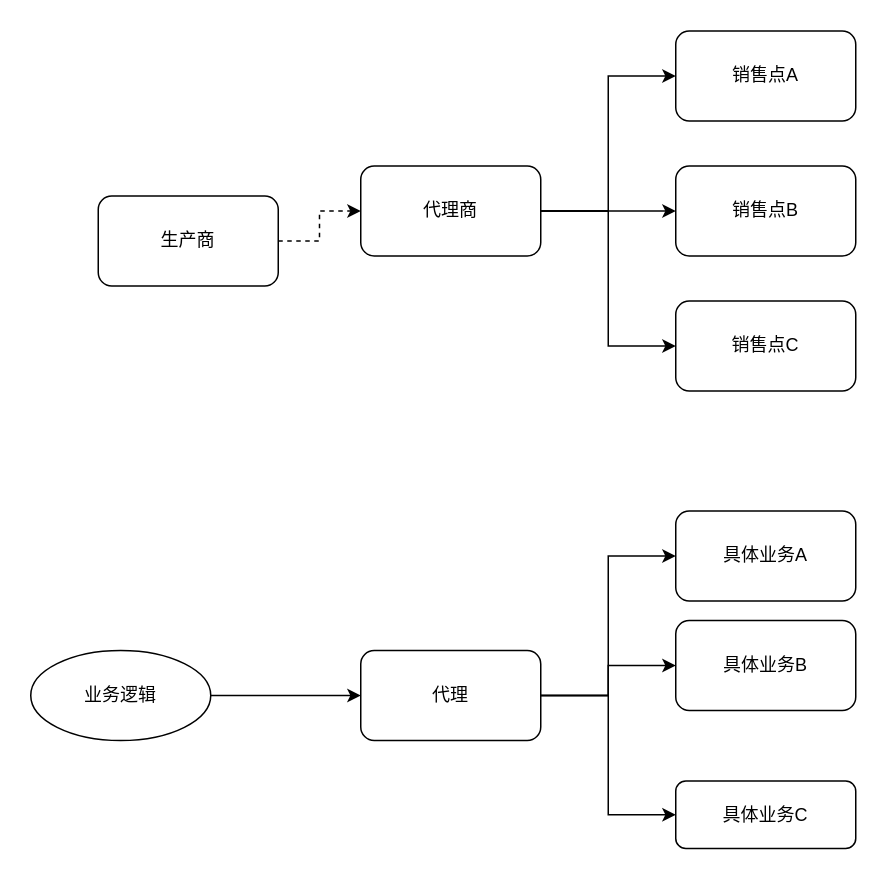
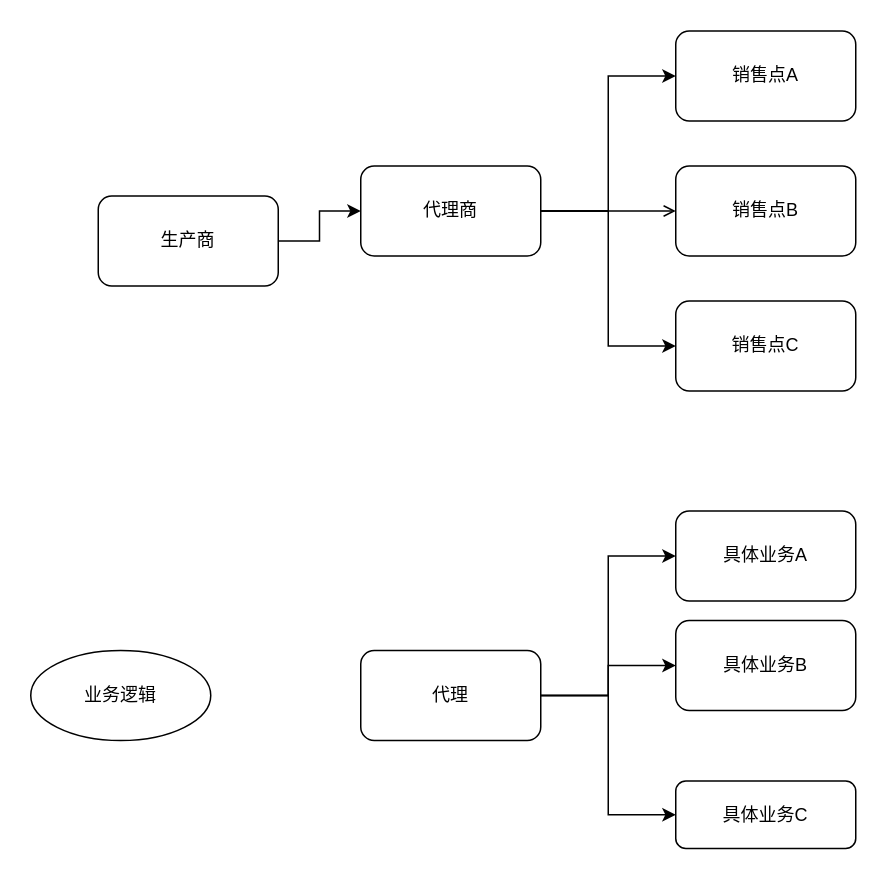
edge "代理商" -> "销售点B": arrowhead classic -> open
edge "生产商" -> "代理商": style dashed -> solid
edge "业务逻辑" -> "代理": removed
